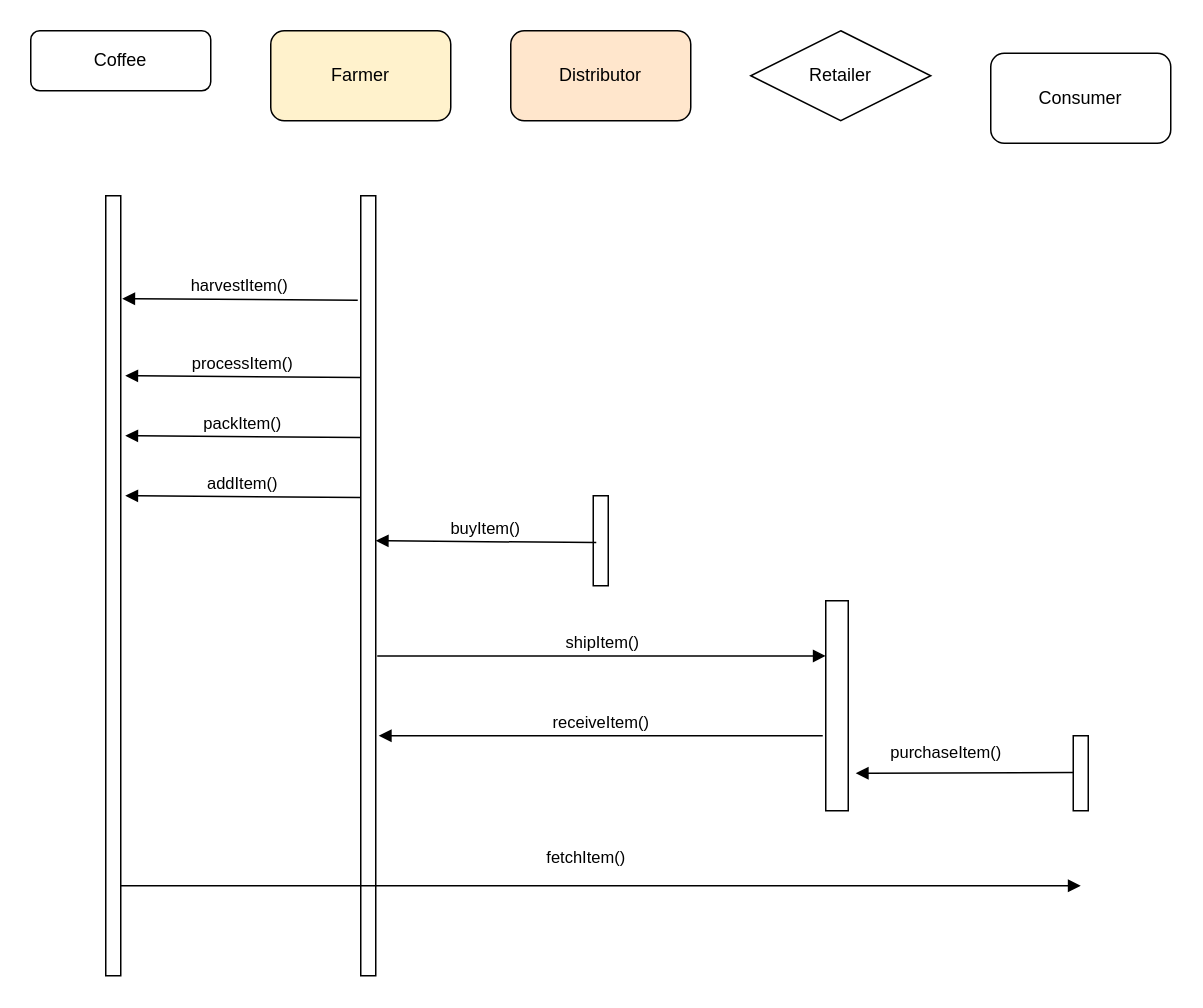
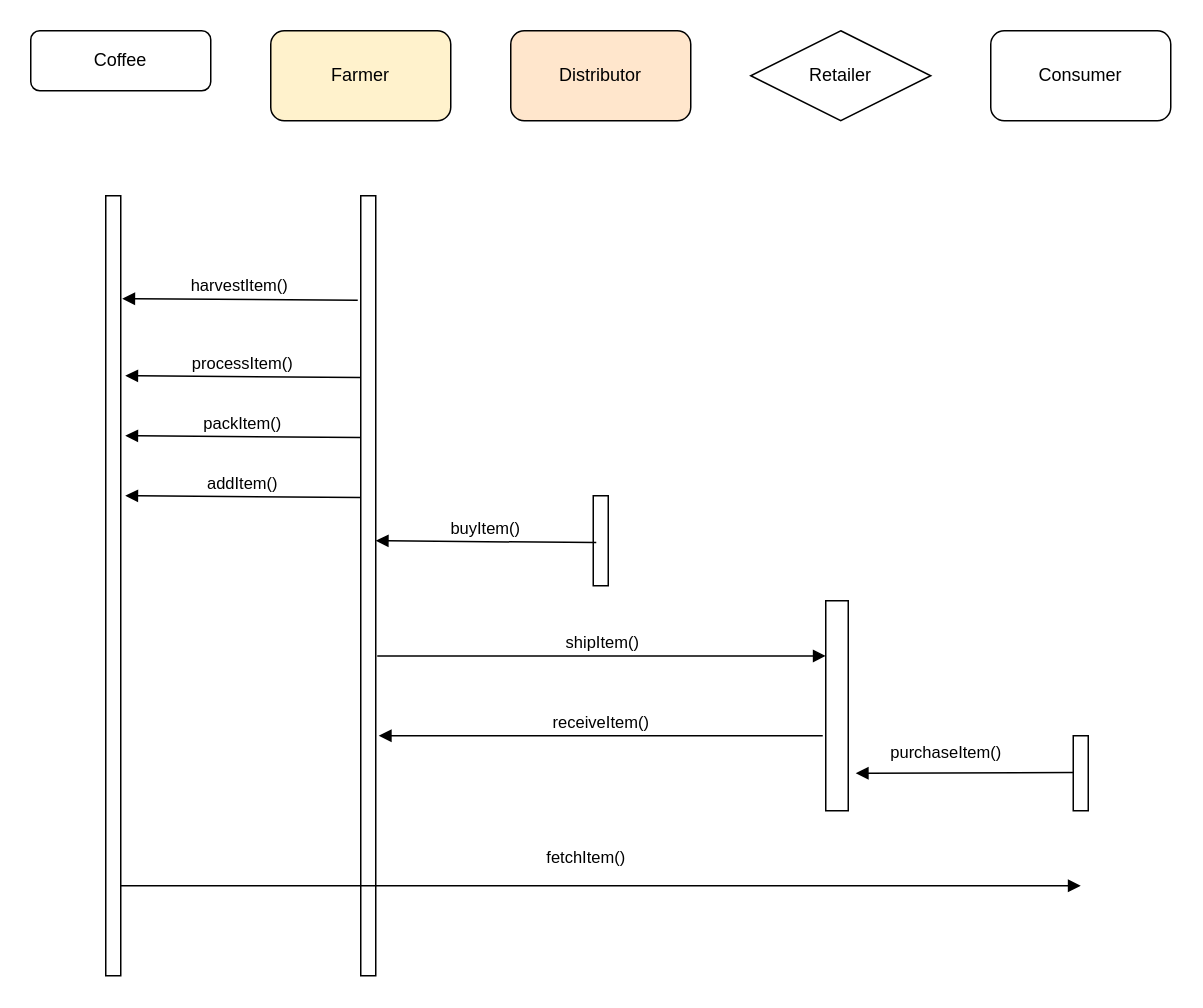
node "Consumer": moved (1081, 98) -> (1081, 76)
